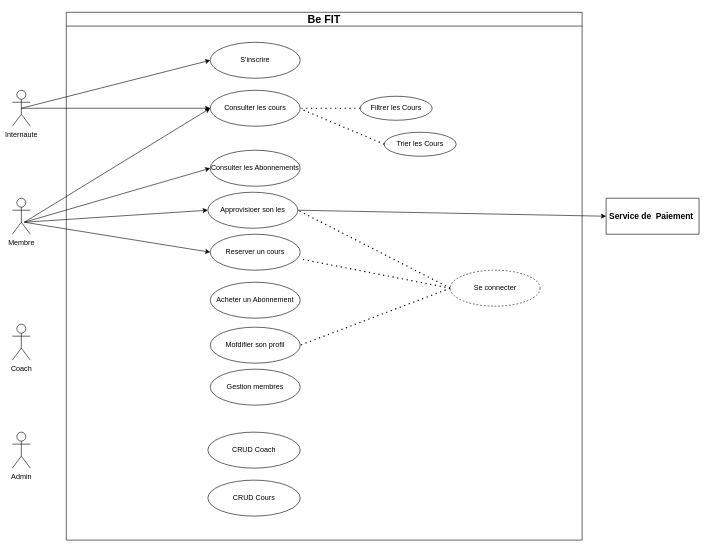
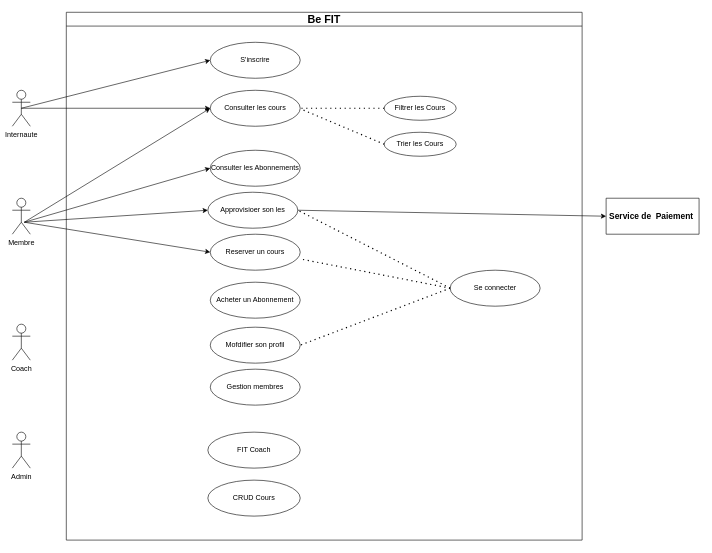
node "Filtrer les Cours": moved (396, 108) -> (420, 108)
node "Se connecter": style dashed -> solid
node "CRUD Coach": label "CRUD Coach" -> "FIT Coach"
